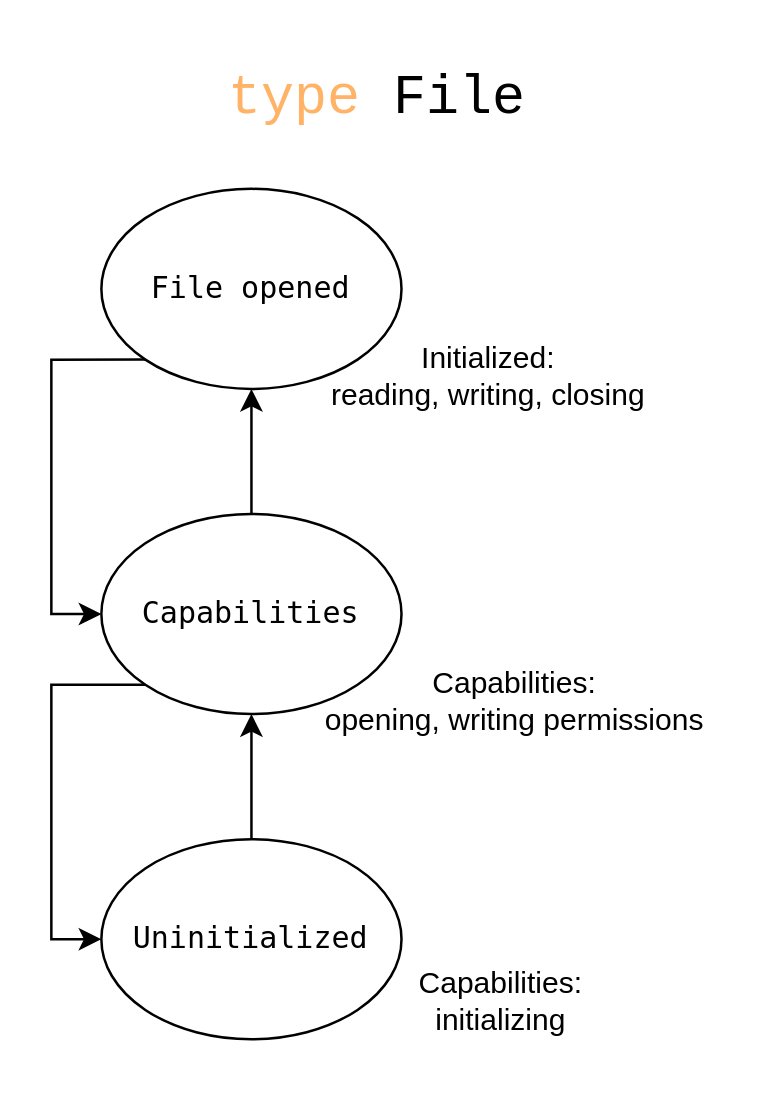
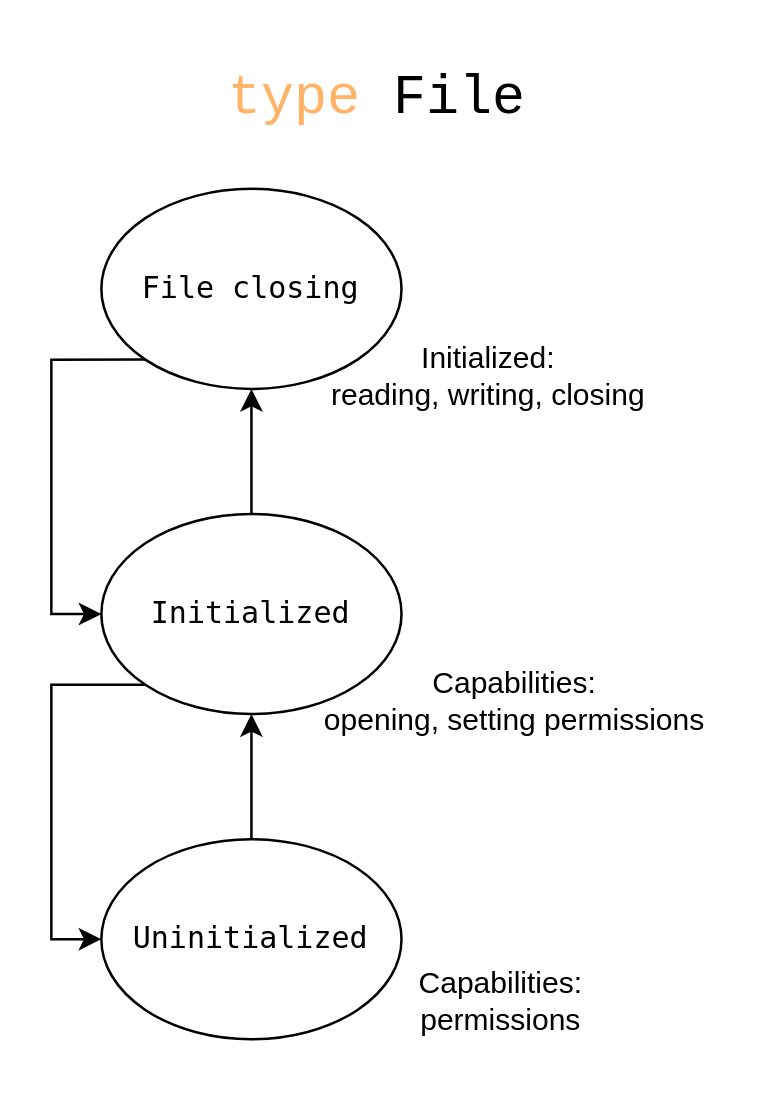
node "File opened": label "File opened" -> "File closing"
node "Capabilities": label "Capabilities" -> "Initialized"
node "Capabilities: opening, writing permissions": label "Capabilities: opening, writing permissions" -> "Capabilities: opening, setting permissions"
node "Capabilities: initializing": label "Capabilities: initializing" -> "Capabilities: permissions"
